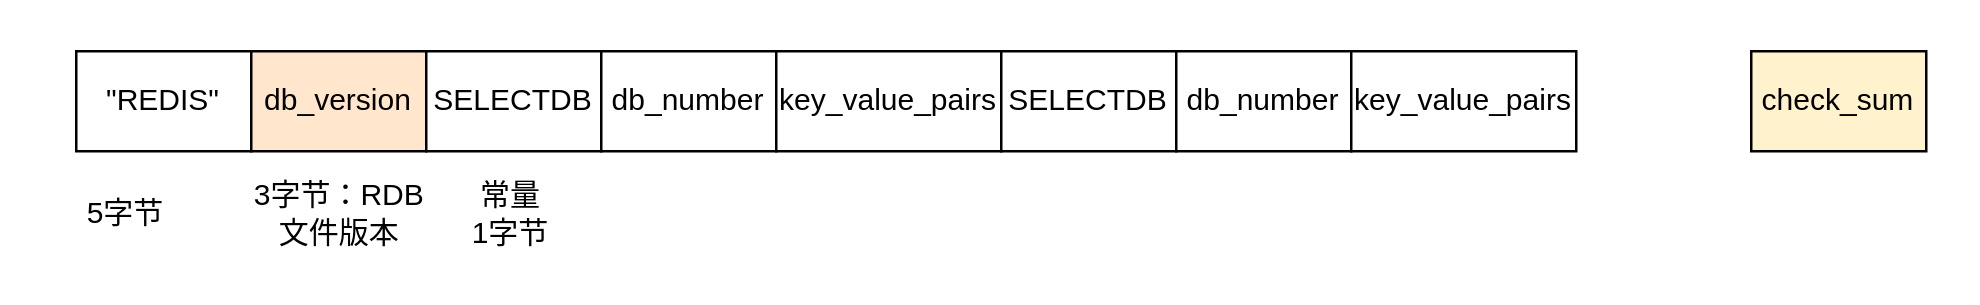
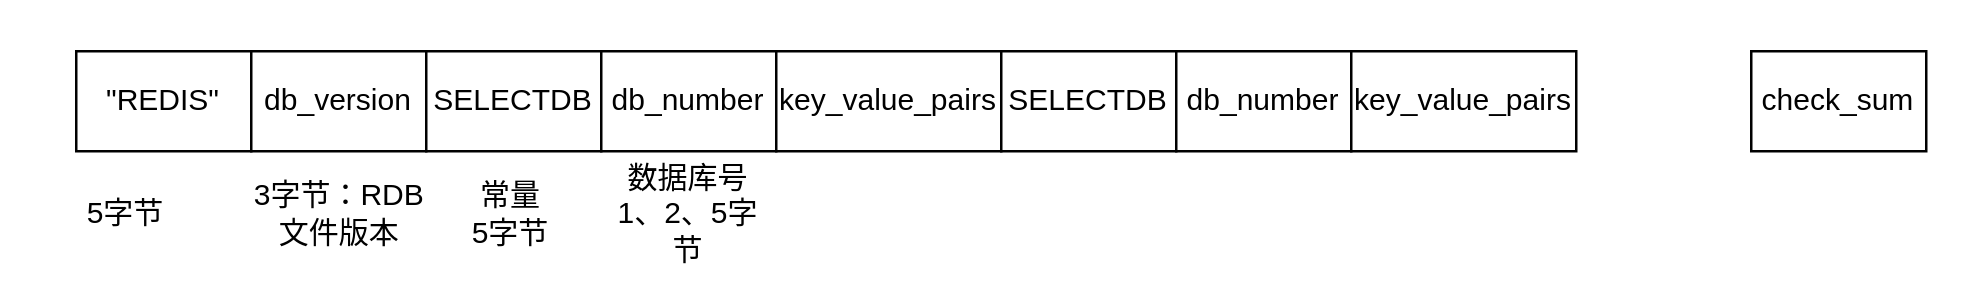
node "db_version": fillcolor #ffe6cc -> #ffffff
node "check_sum": fillcolor #fff2cc -> #ffffff
node "常量 1字节": label "常量 1字节" -> "常量 5字节"
node "数据库号 1、2、5字节": added
